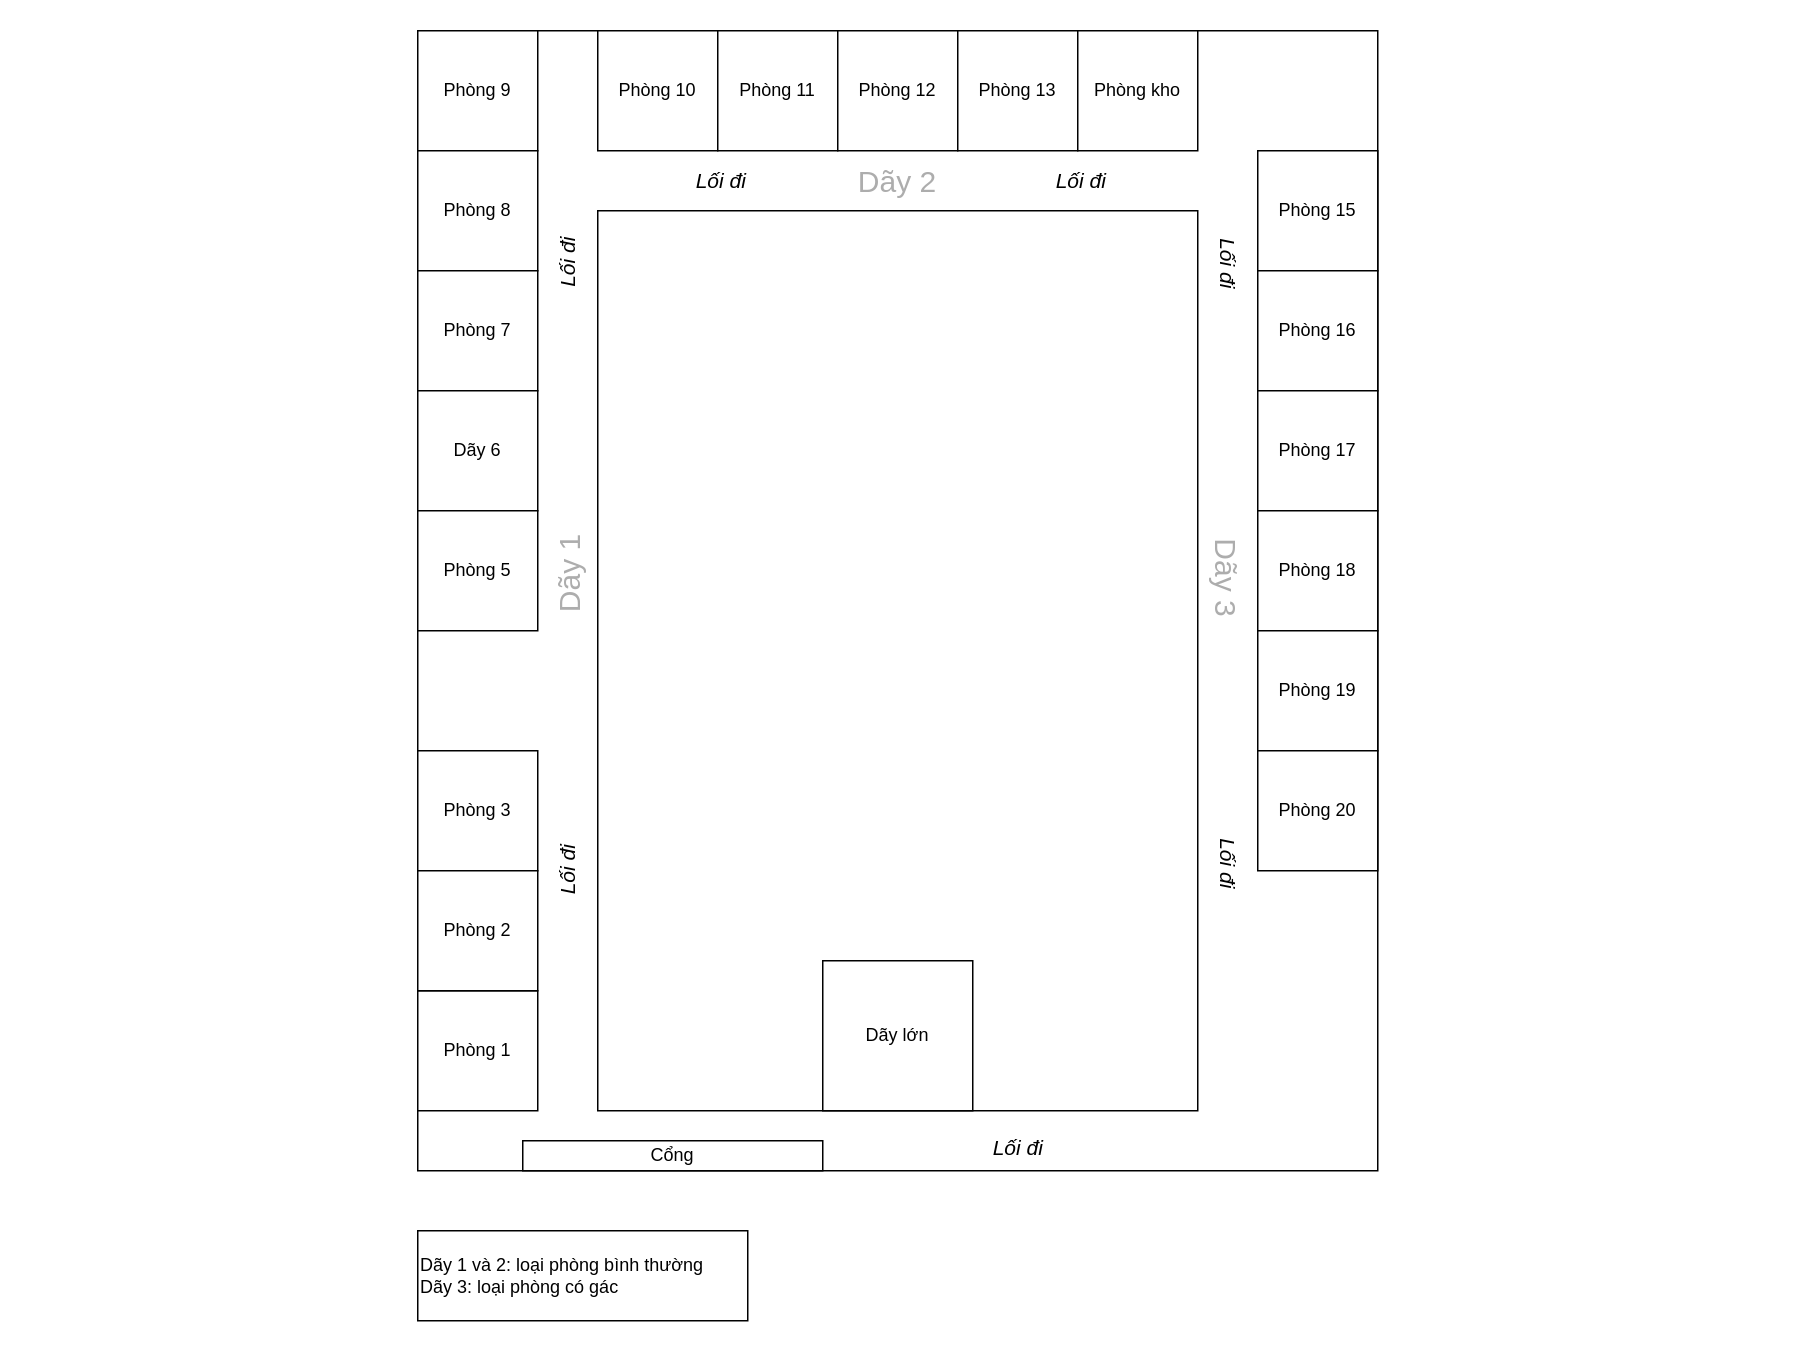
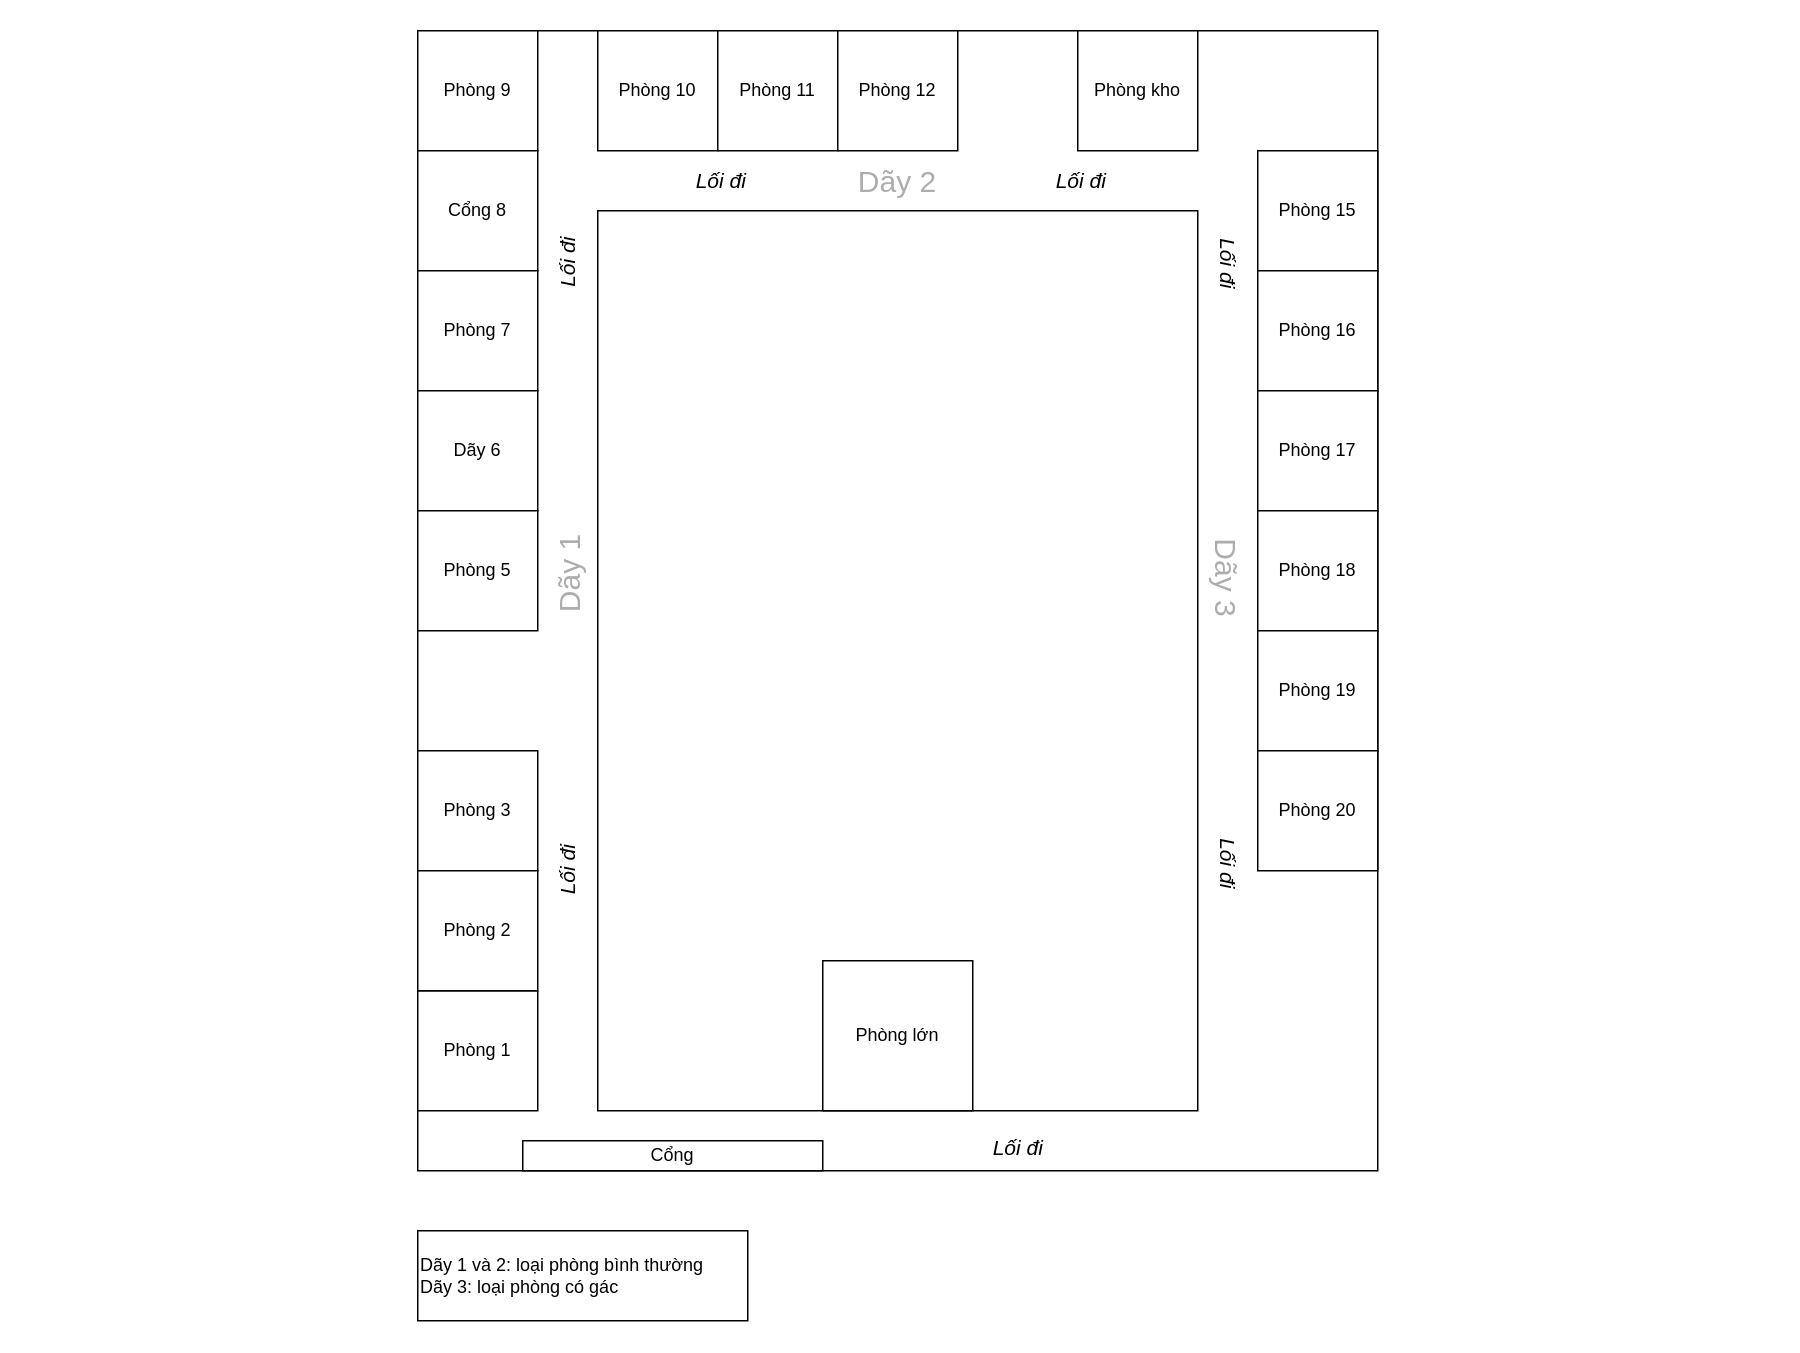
node "Phòng 13": removed
node "Phòng 8": label "Phòng 8" -> "Cổng 8"
node "Dãy lớn": label "Dãy lớn" -> "Phòng lớn"
